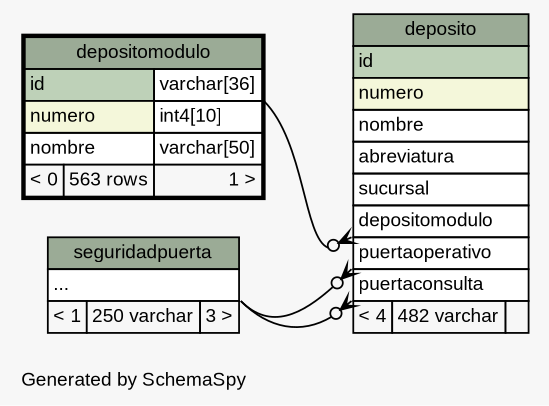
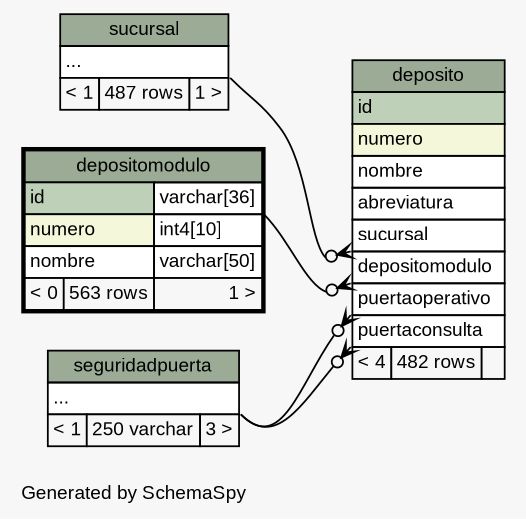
node "sucursal": added
node "deposito": text "482 varchar" -> "482 rows"
